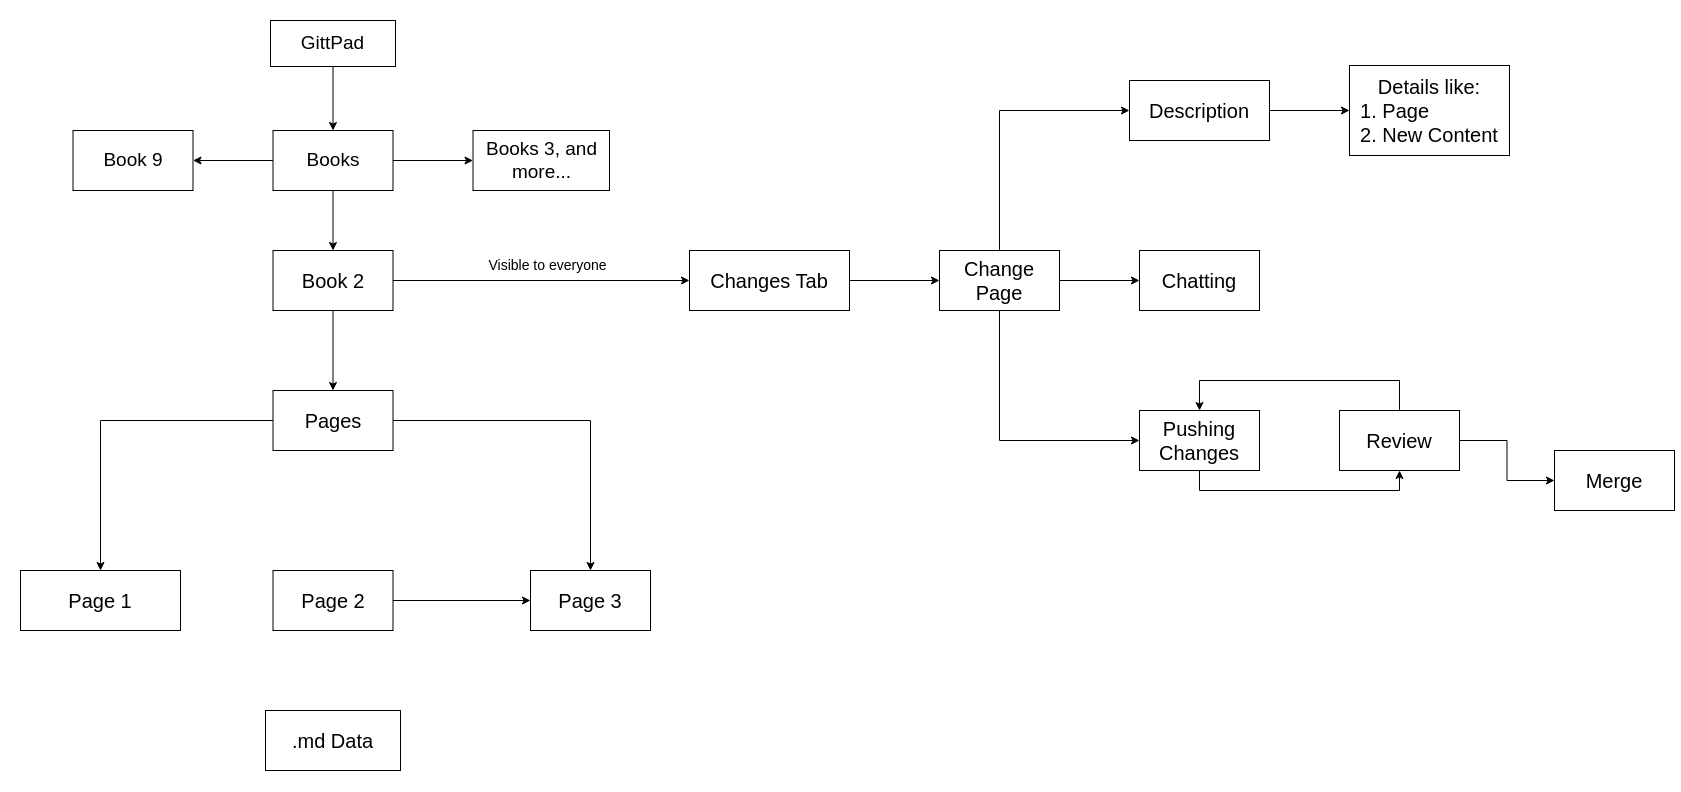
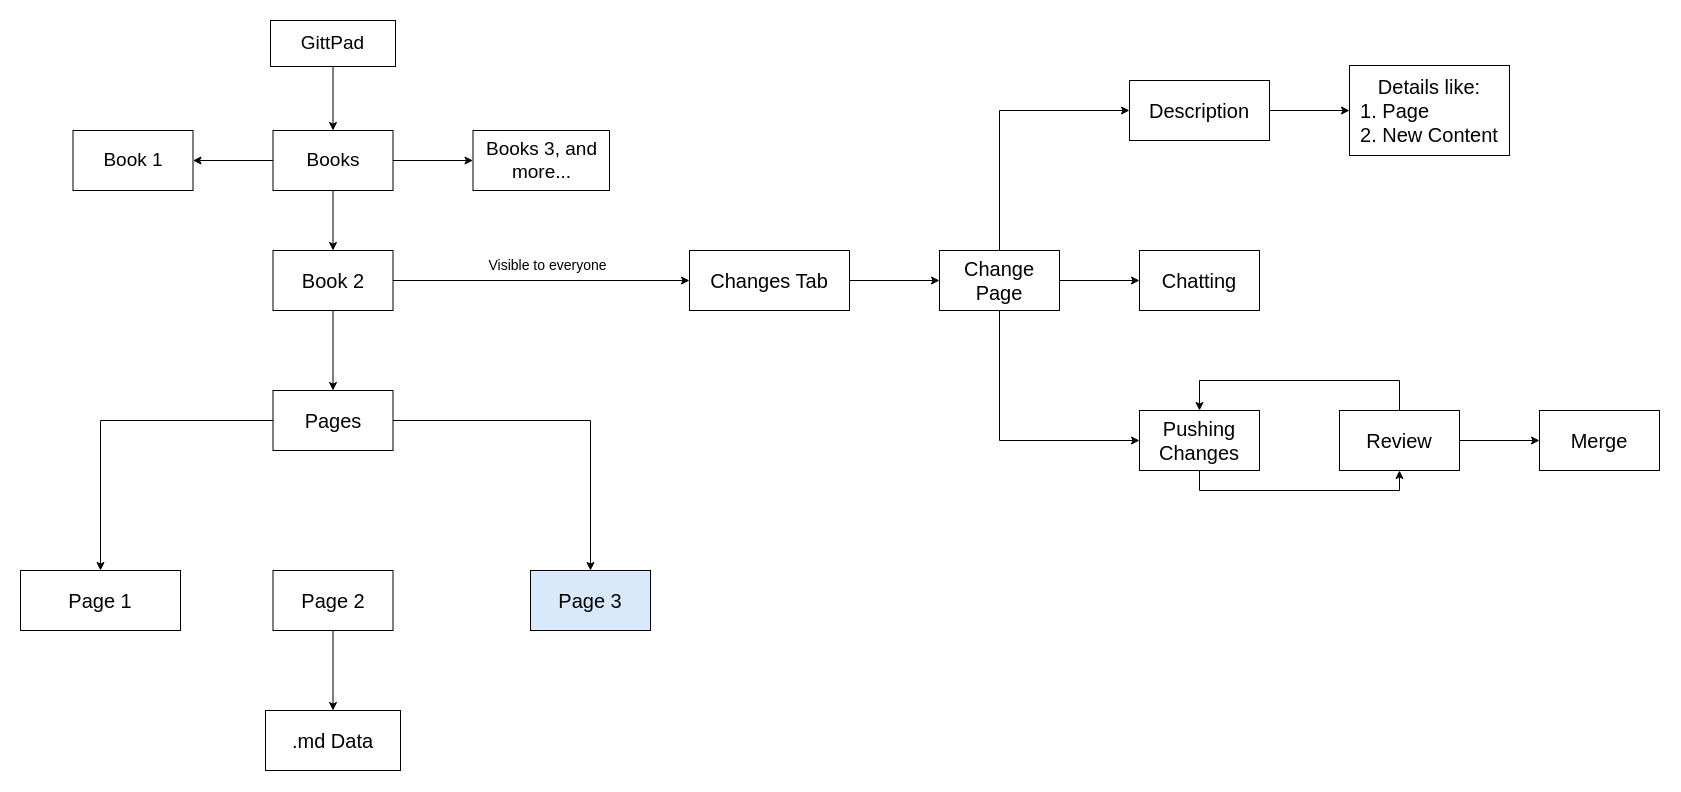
node "Book 9": label "Book 9" -> "Book 1"
node "Merge": moved (1615, 481) -> (1600, 441)
edge "Page 2" -> "Page 3": now "Page 2" -> ".md Data"
node "Page 3": fillcolor #ffffff -> #dae8fc
